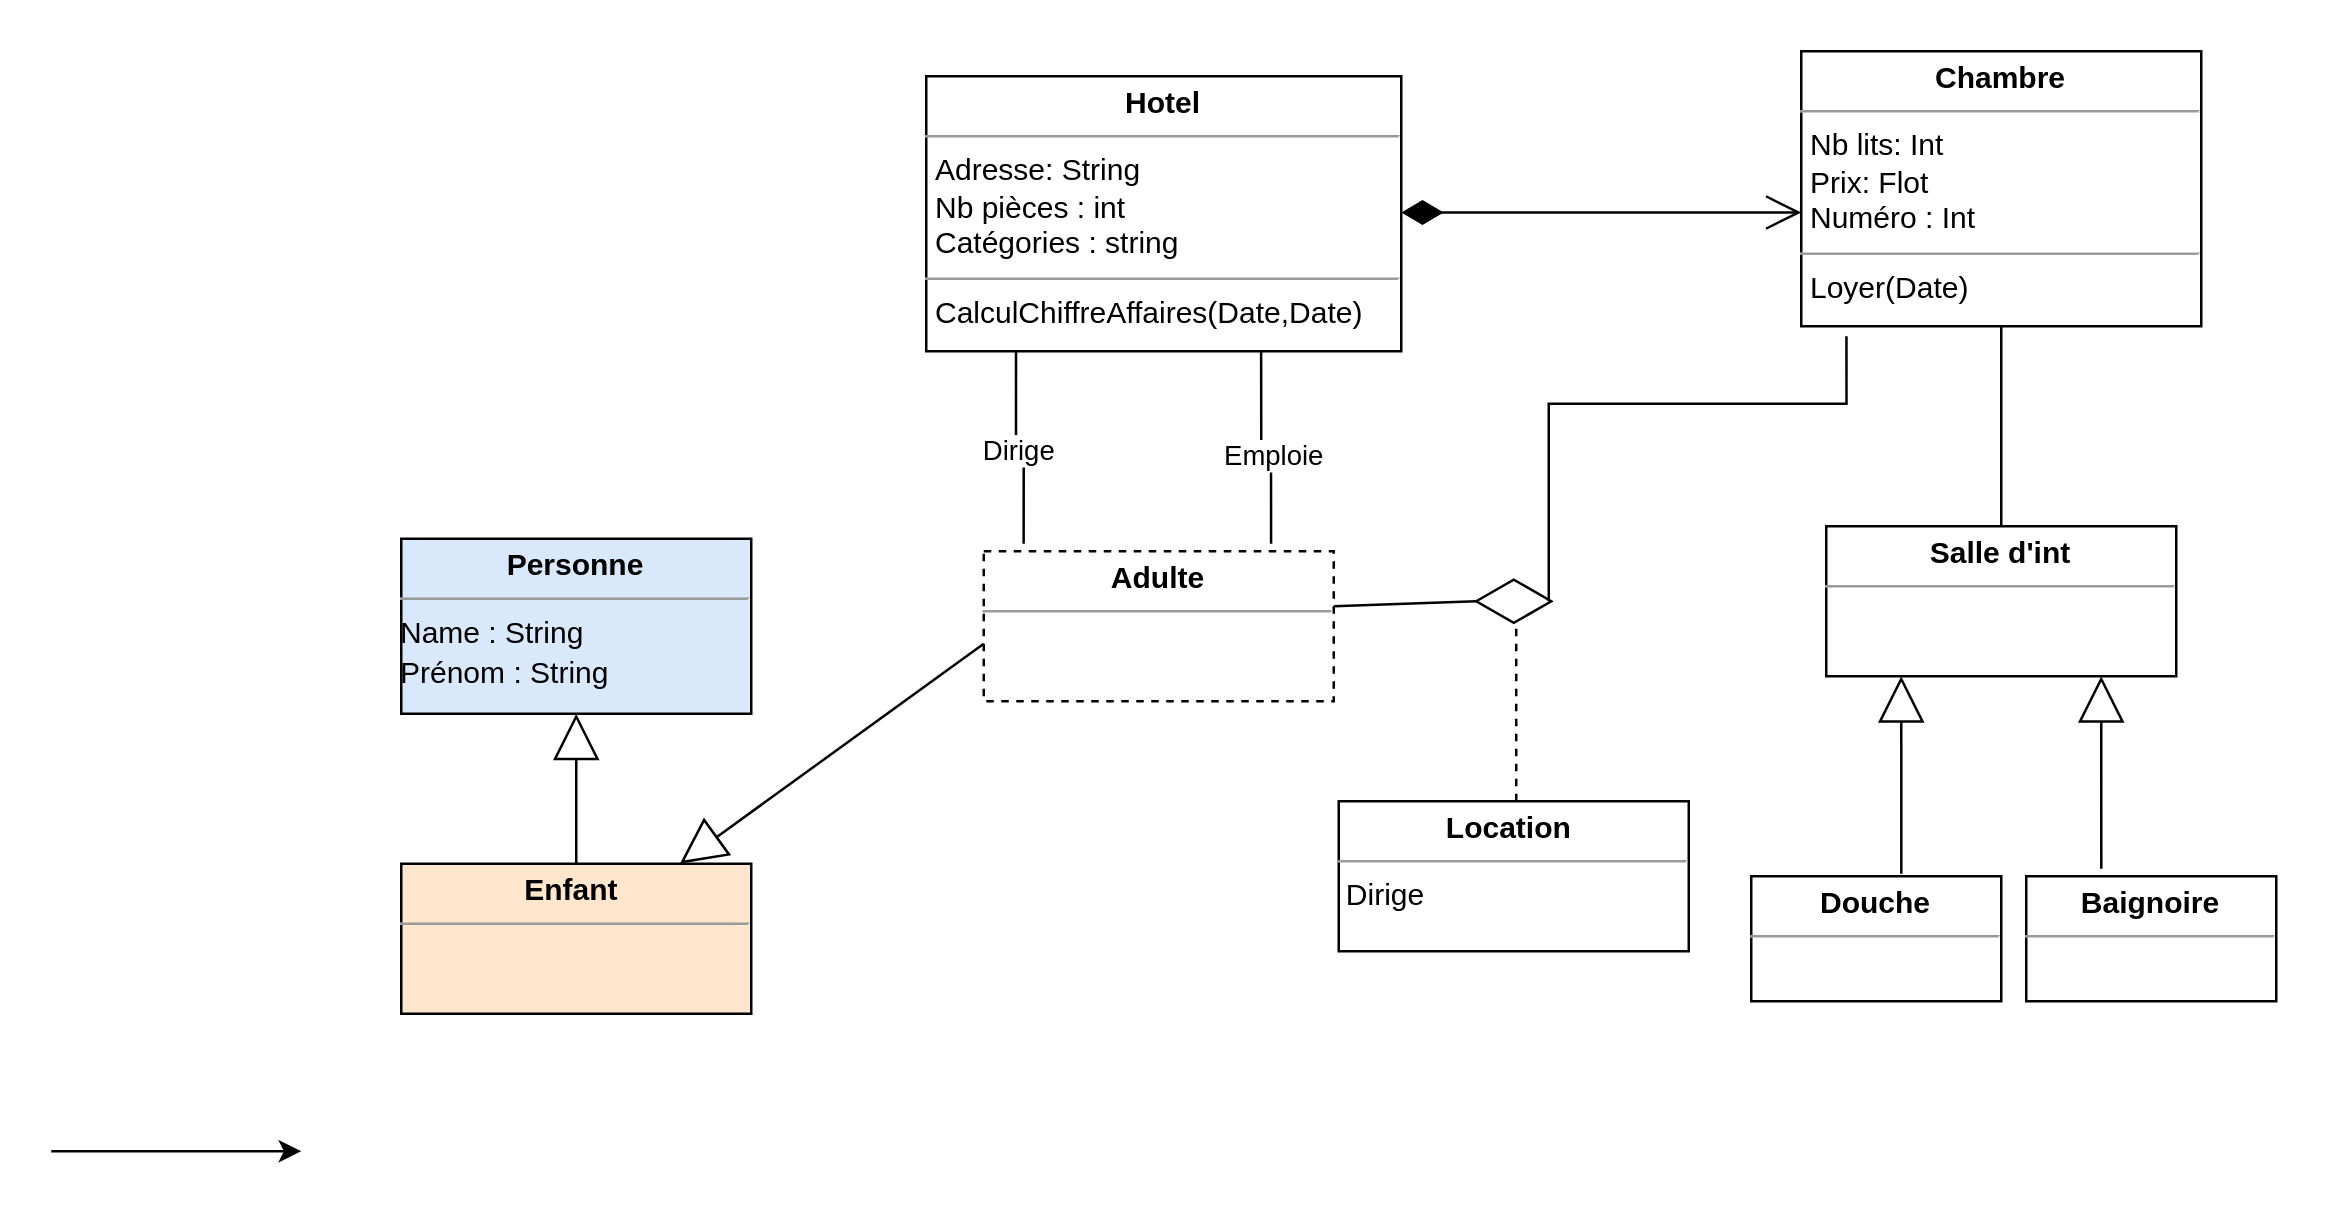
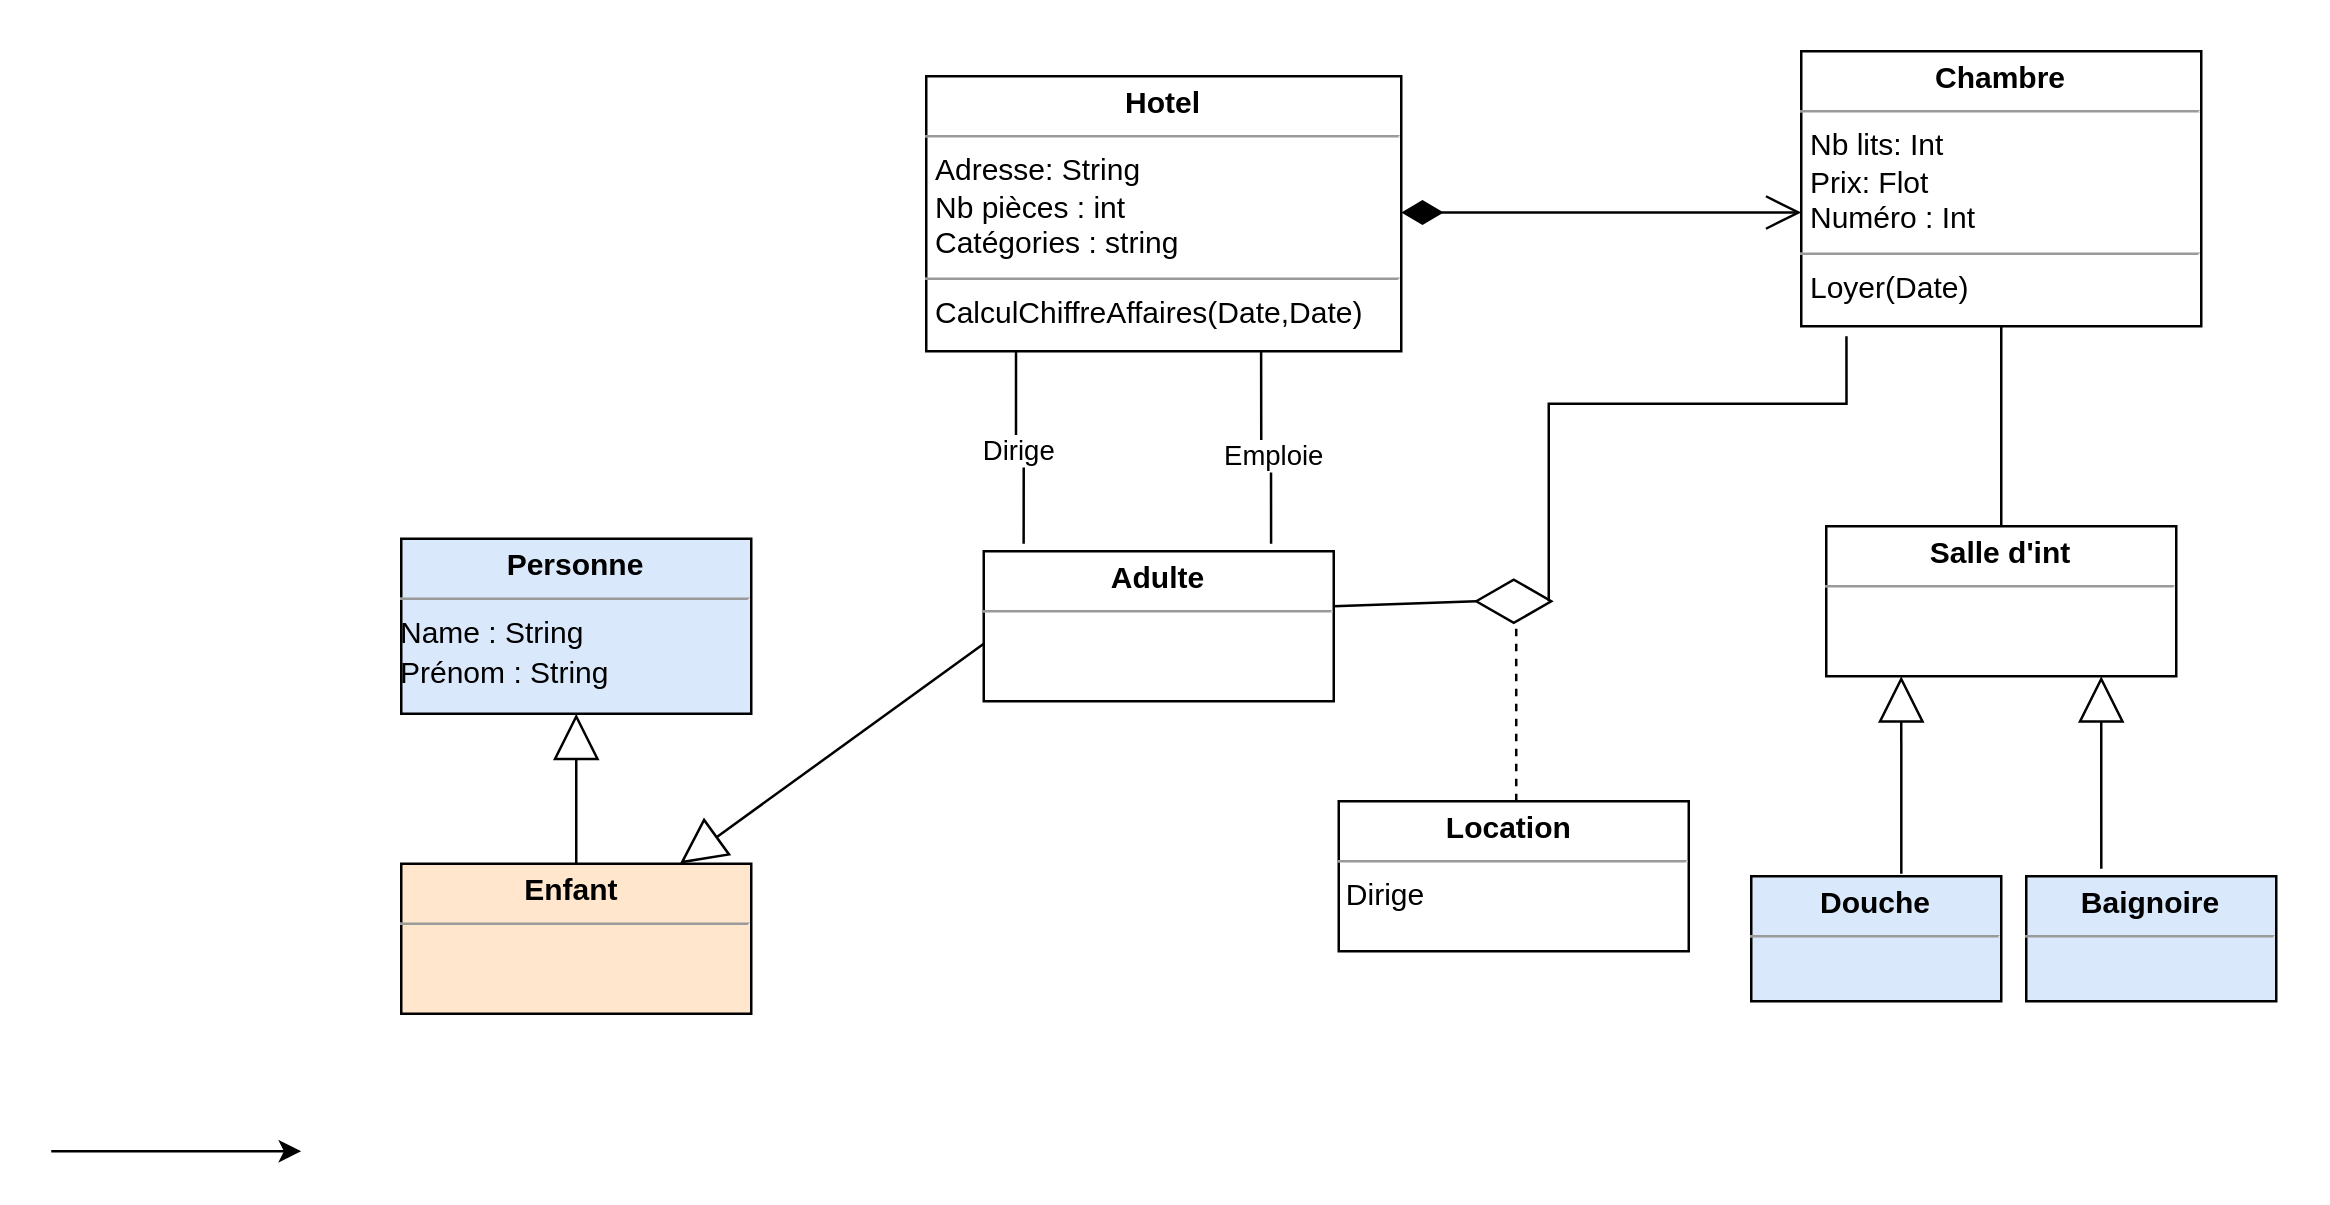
node "Adulte": style dashed -> solid
node "Douche": fillcolor #ffffff -> #dae8fc
node "Baignoire": fillcolor #ffffff -> #dae8fc
